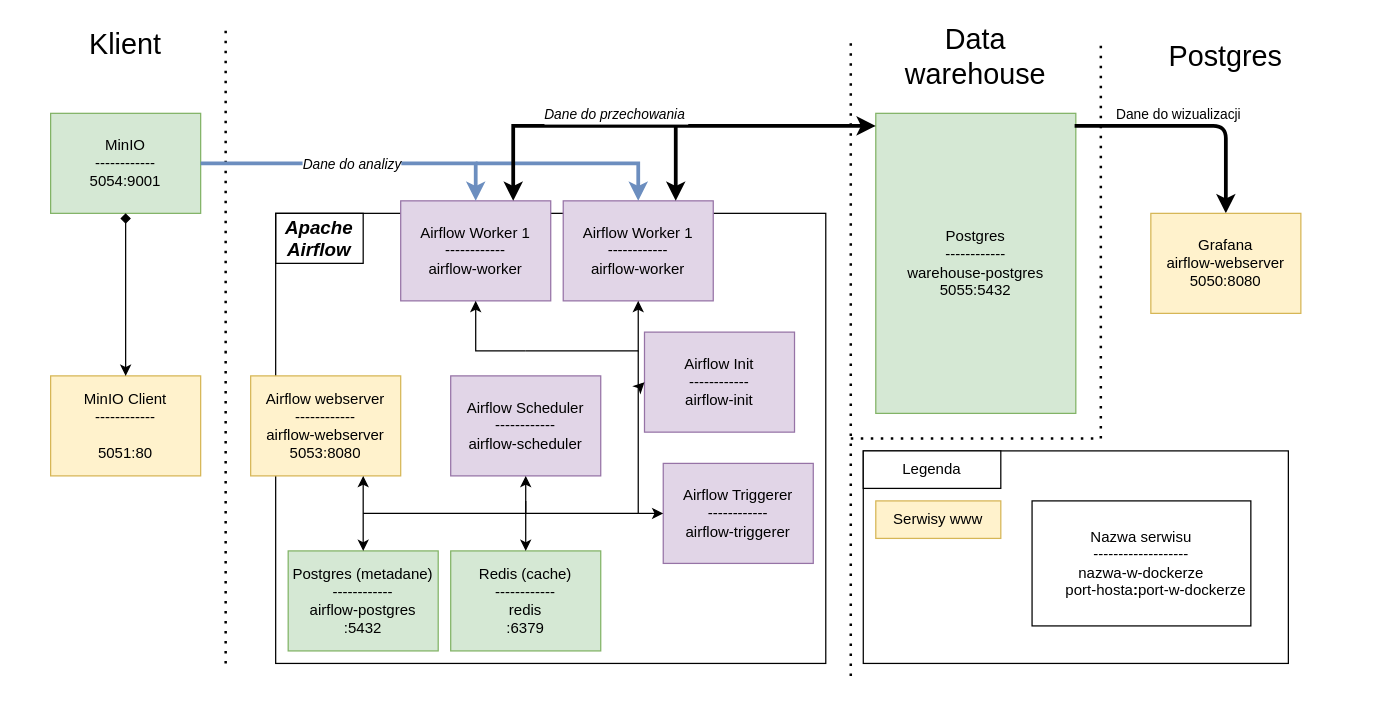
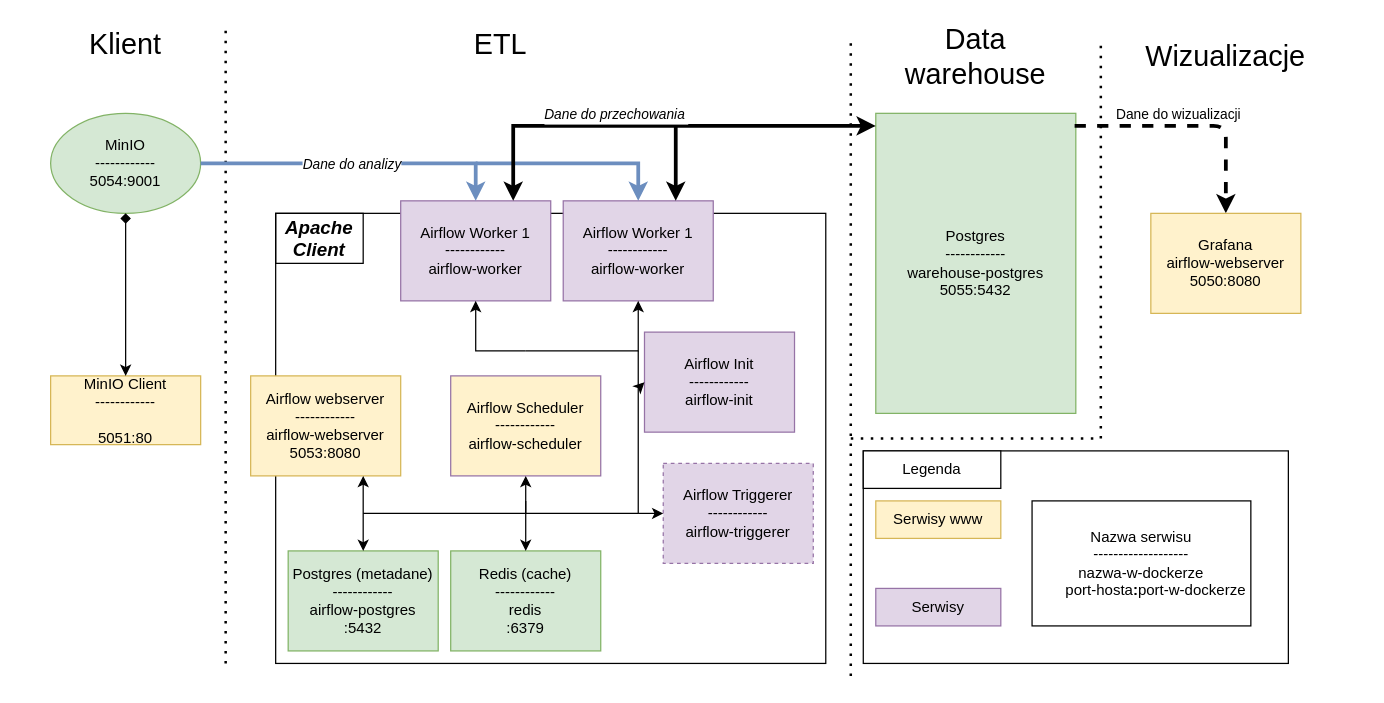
node "ETL": added
node "Postgres": label "Postgres" -> "Wizualizacje"
edge "Postgres ------------ warehouse-postgres 5055:5432" -> "Grafana airflow-webserver 5050:8080": style solid -> dashed
node "MinIO ------------ 5054:9001": shape rectangle -> ellipse
node "Apache Airflow": label "Apache Airflow" -> "Apache Client"
node "MinIO Client ------------ 5051:80": size 150x100 -> 150x69
node "Airflow Scheduler ------------ airflow-scheduler": fillcolor #e1d5e7 -> #fff2cc
node "Airflow Triggerer ------------ airflow-triggerer": style solid -> dashed
node "Serwisy": added
